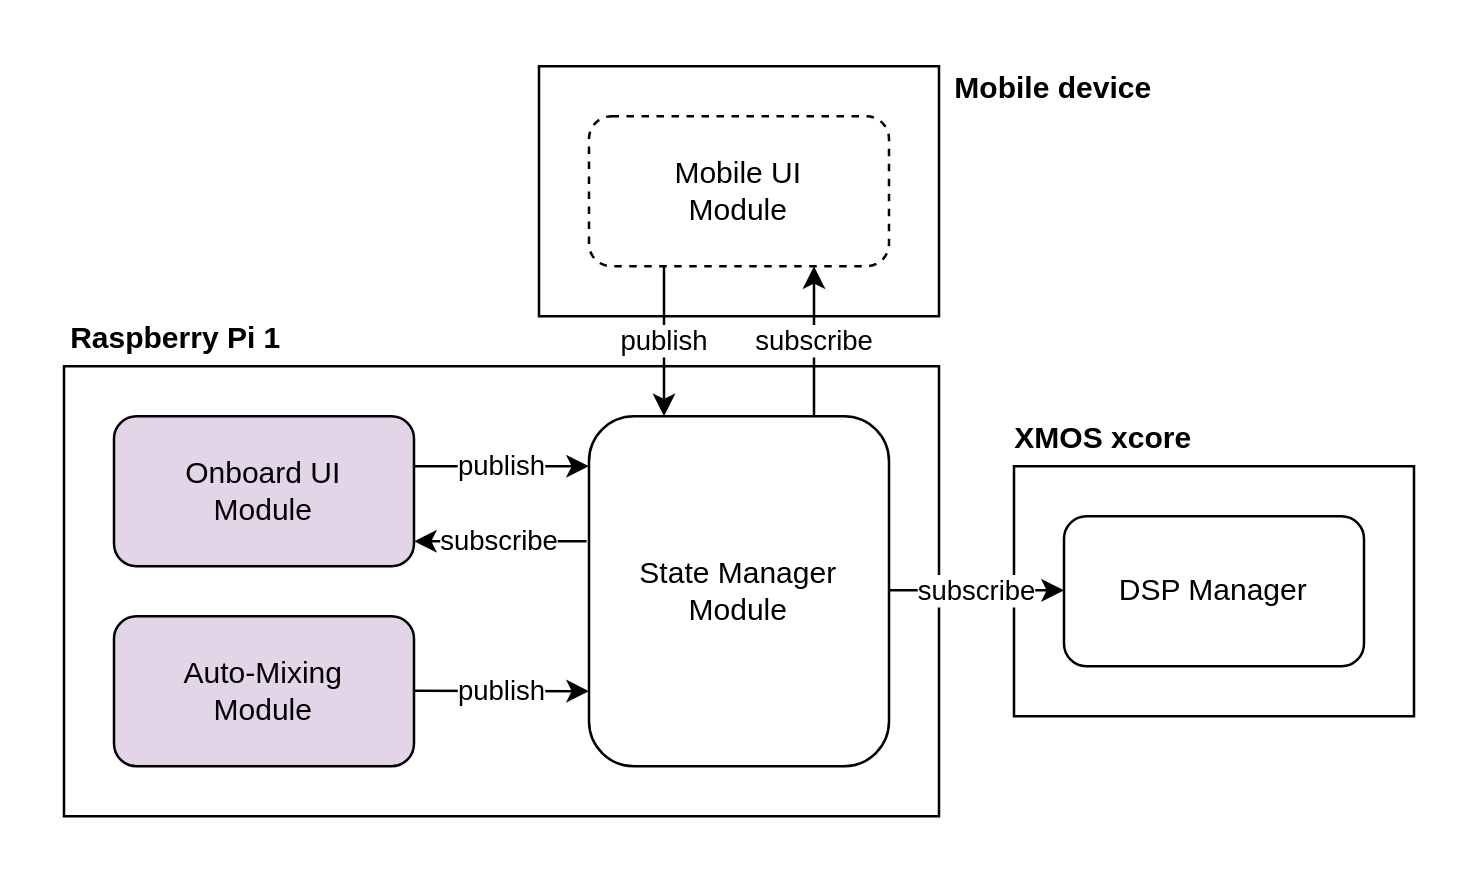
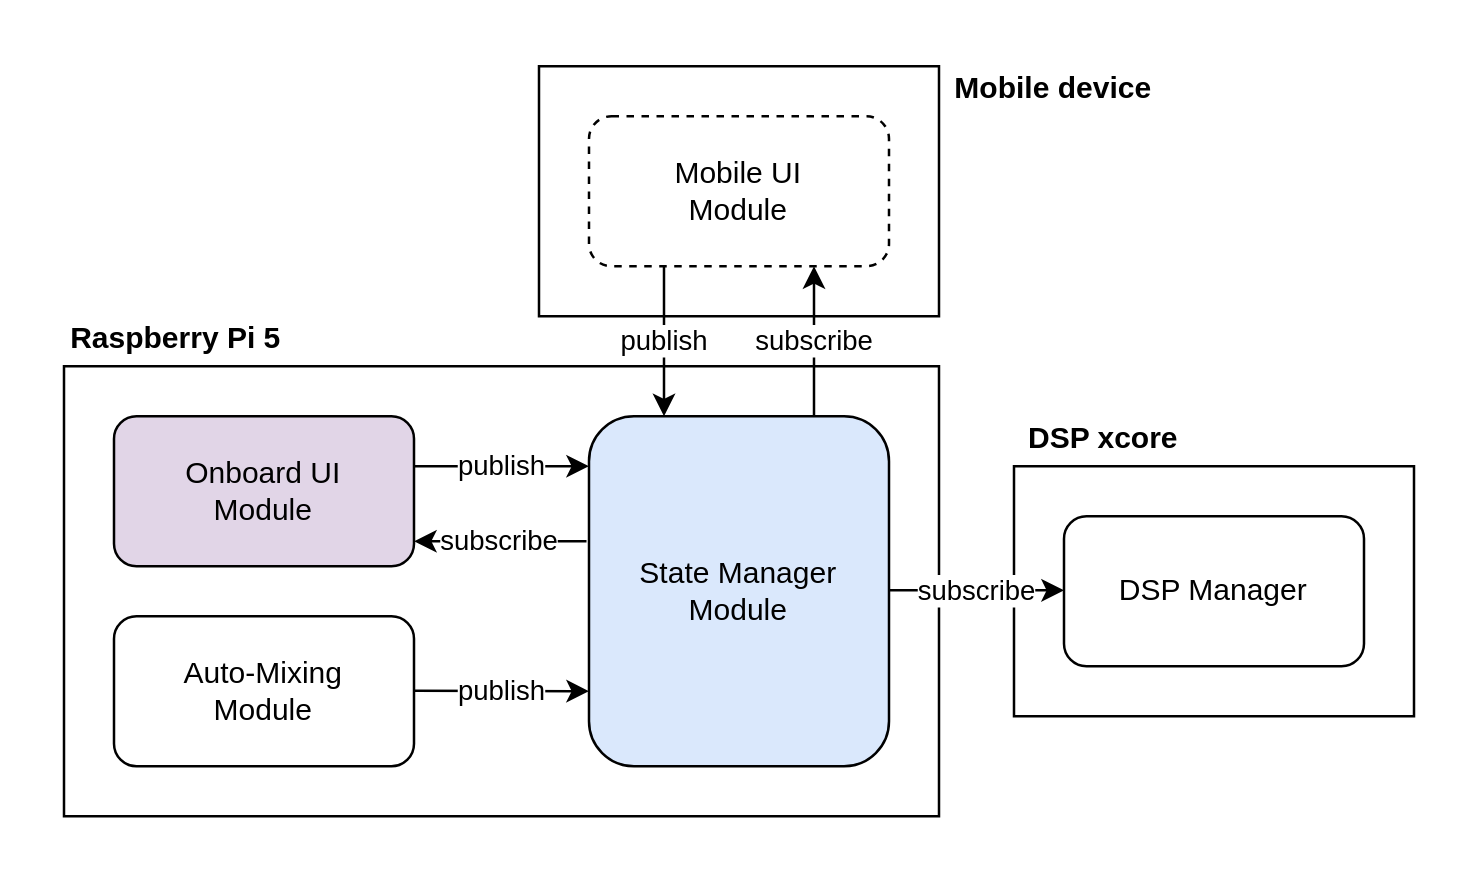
node "Raspberry Pi 1": label "Raspberry Pi 1" -> "Raspberry Pi 5"
node "XMOS xcore": label "XMOS xcore" -> "DSP xcore"
node "State Manager Module": fillcolor #ffffff -> #dae8fc
node "Auto-Mixing Module": fillcolor #e1d5e7 -> #ffffff
